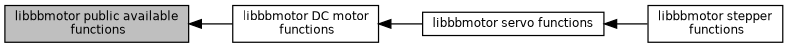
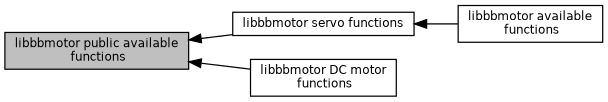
edge "libbbmotor servo functions" -> "libbbmotor DC motor functions": now "libbbmotor servo functions" -> "libbbmotor public available functions"
node "libbbmotor stepper functions": label "libbbmotor stepper functions" -> "libbbmotor available functions"
